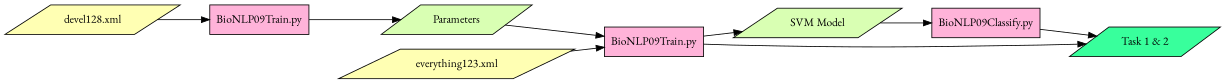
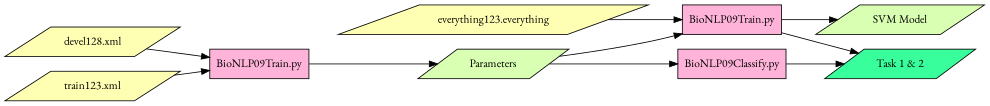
edge "SVM Model" -> "BioNLP09Classify.py": now "Parameters" -> "BioNLP09Classify.py"
node "everything123.xml": label "everything123.xml" -> "everything123.everything"
node "train123.xml": added
